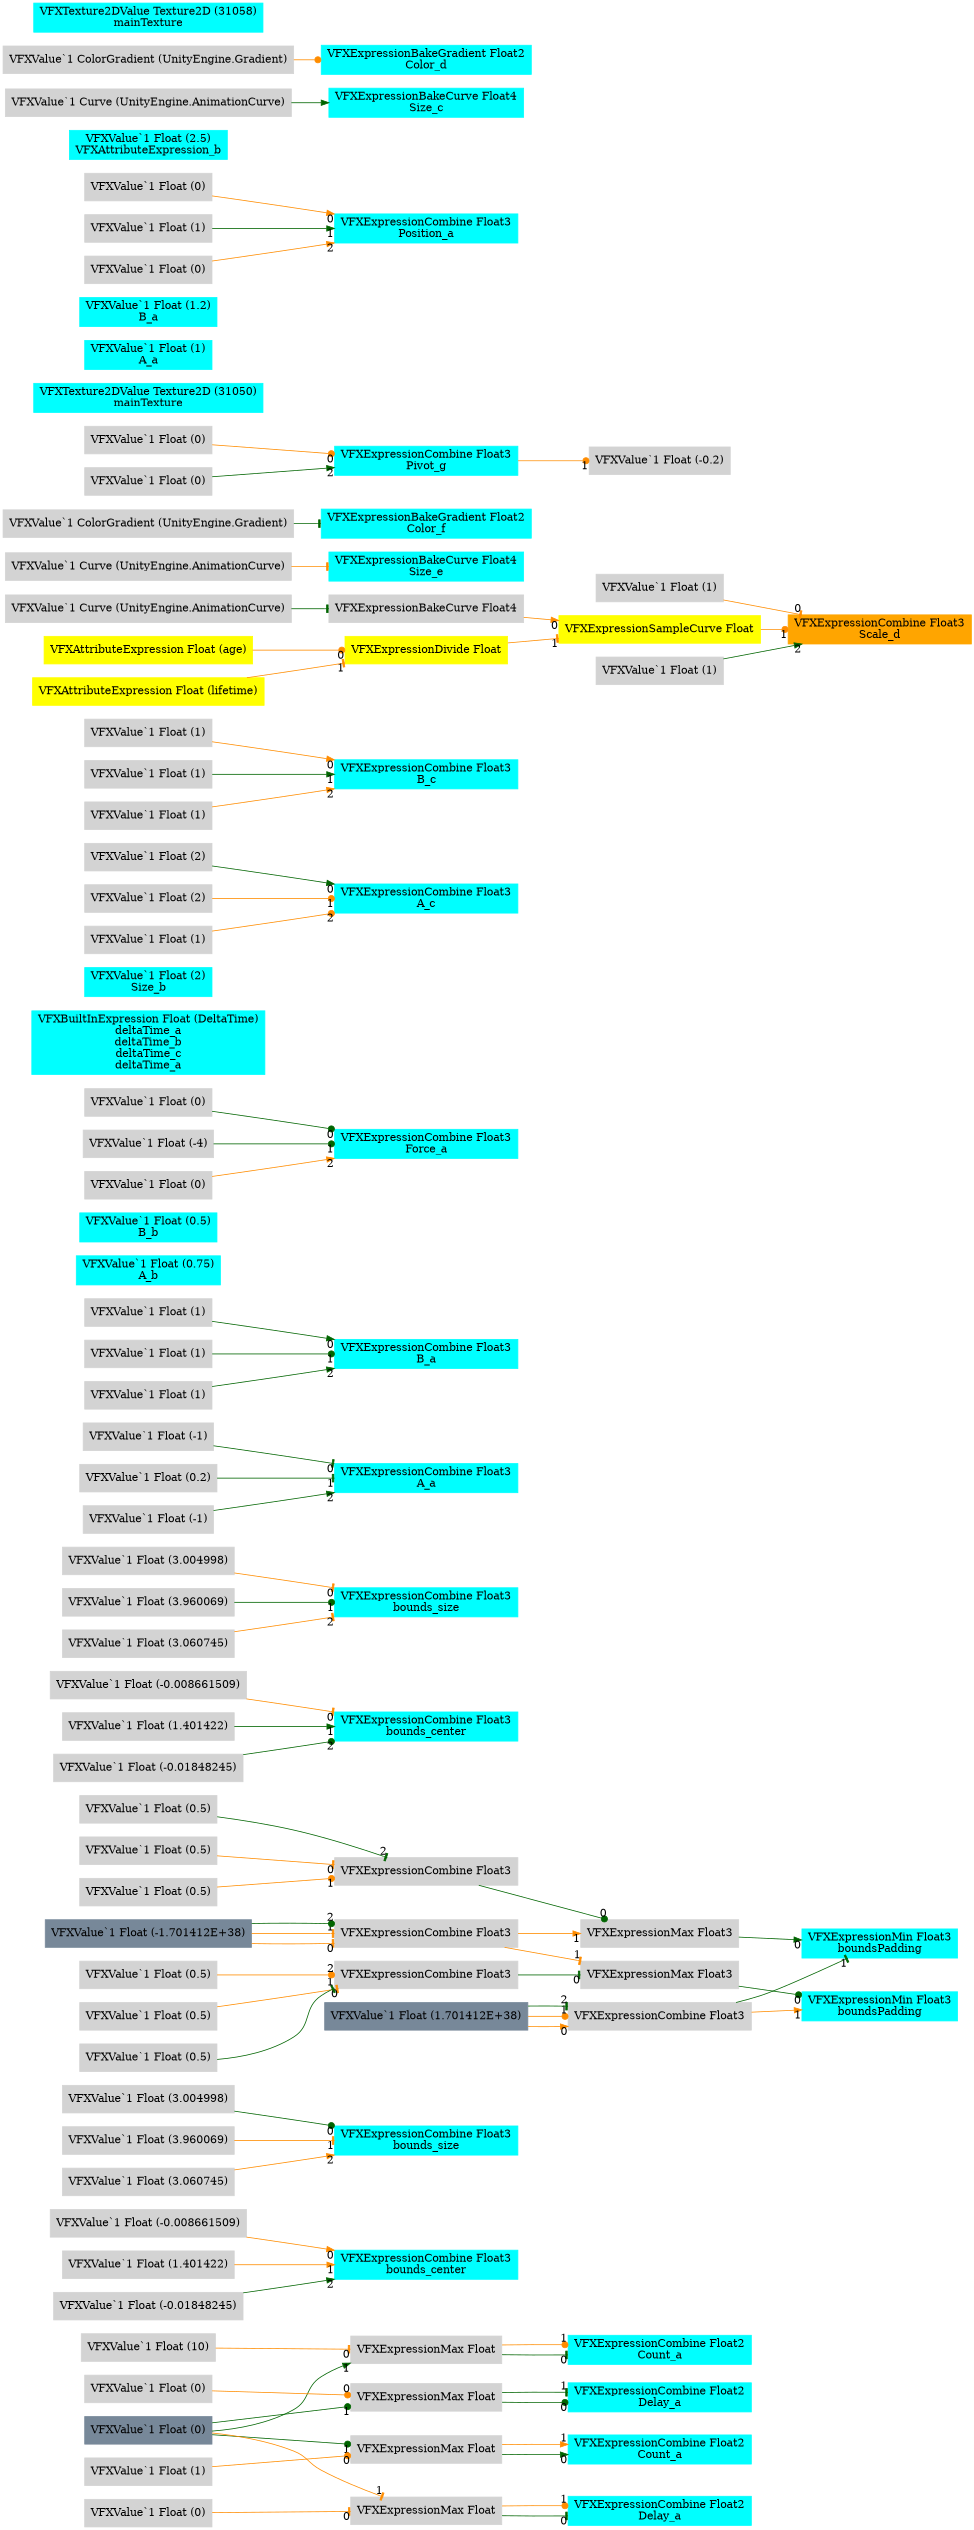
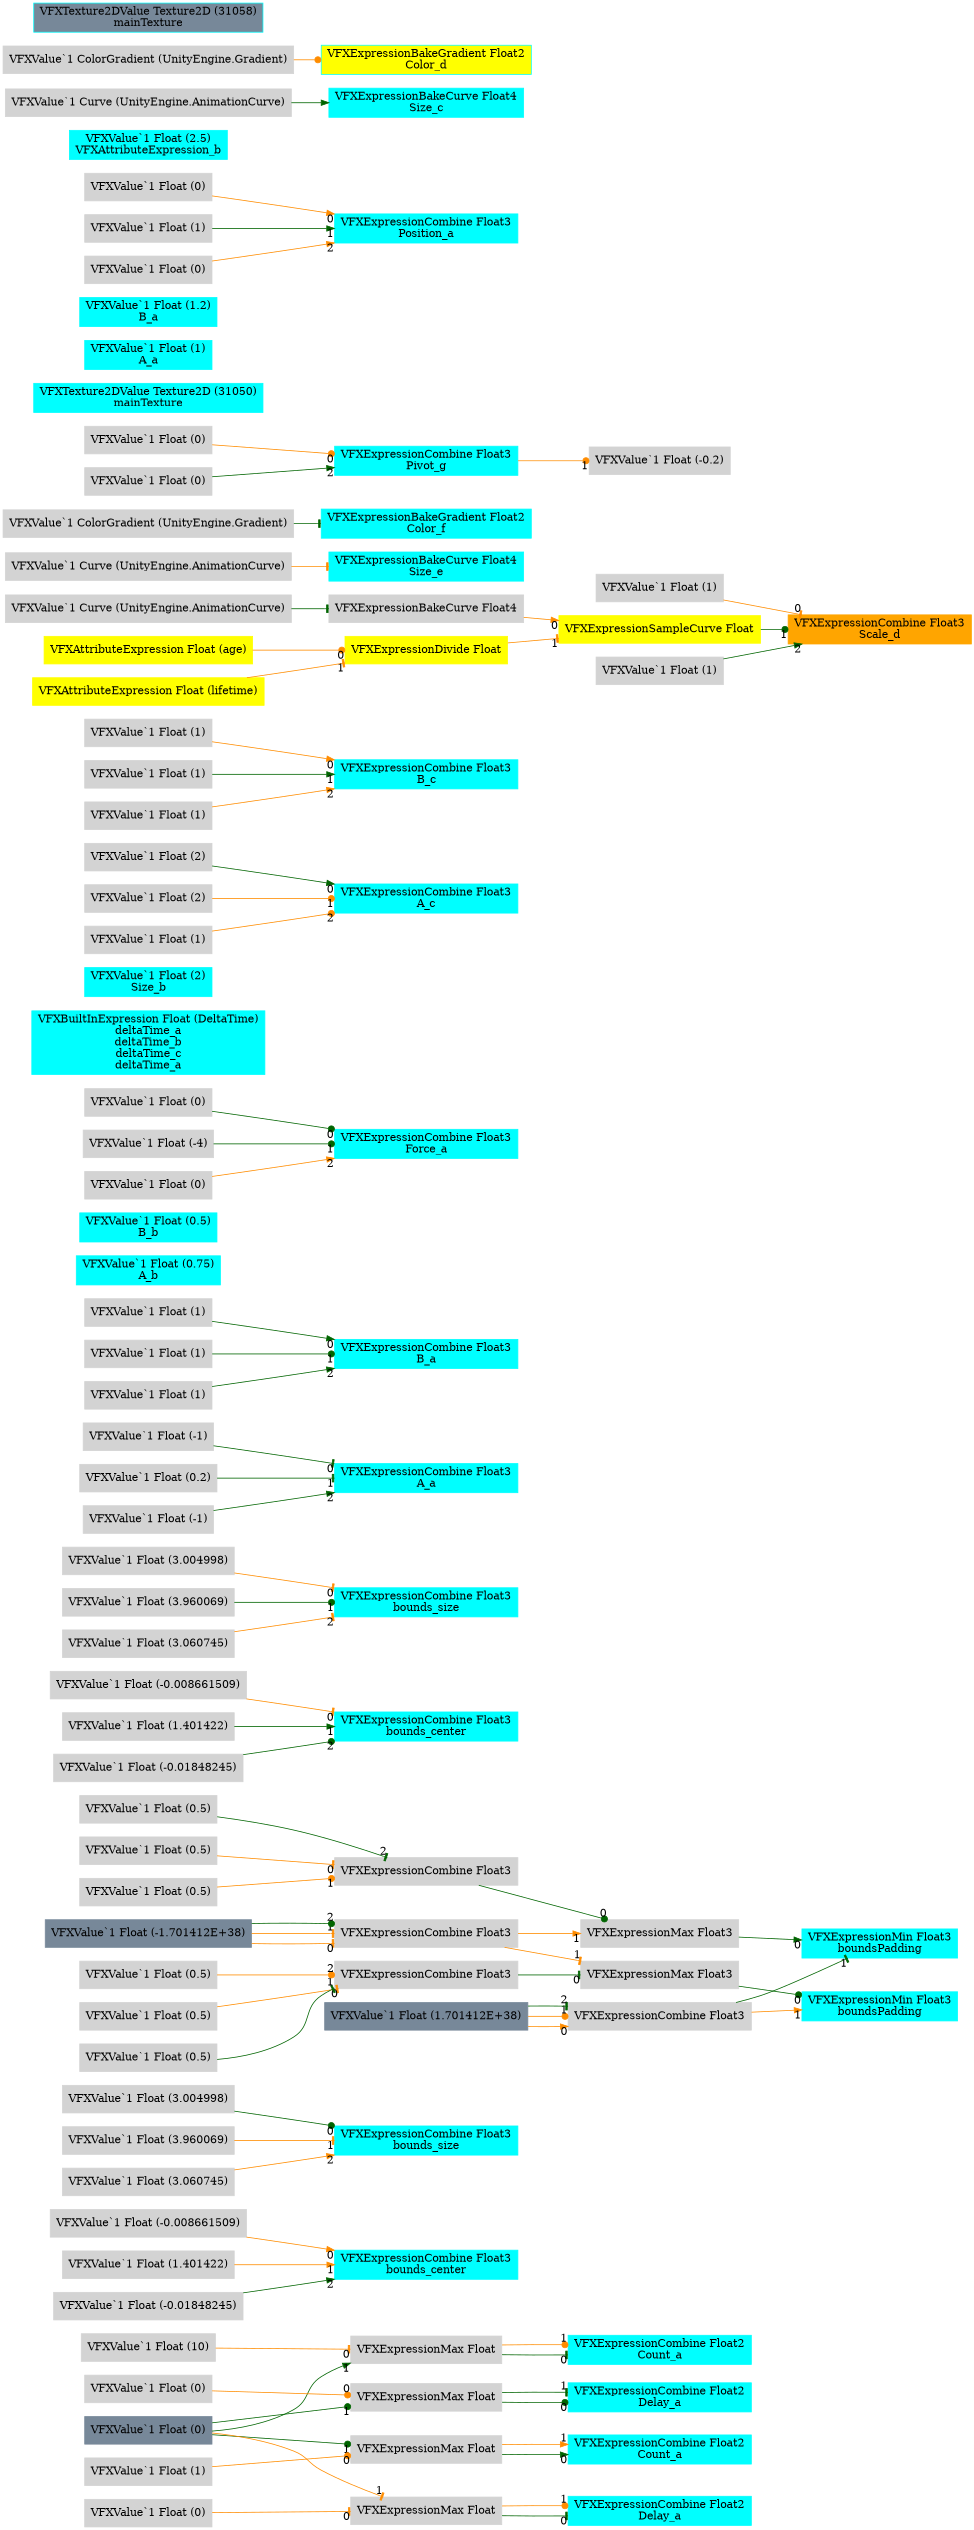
node "VFXTexture2DValue Texture2D (31058) mainTexture": fillcolor cyan -> lightslategray
node "VFXExpressionBakeGradient Float2 Color_d": fillcolor cyan -> yellow
edge "VFXExpressionSampleCurve Float" -> "VFXExpressionCombine Float3 Scale_d": color darkorange -> darkgreen
